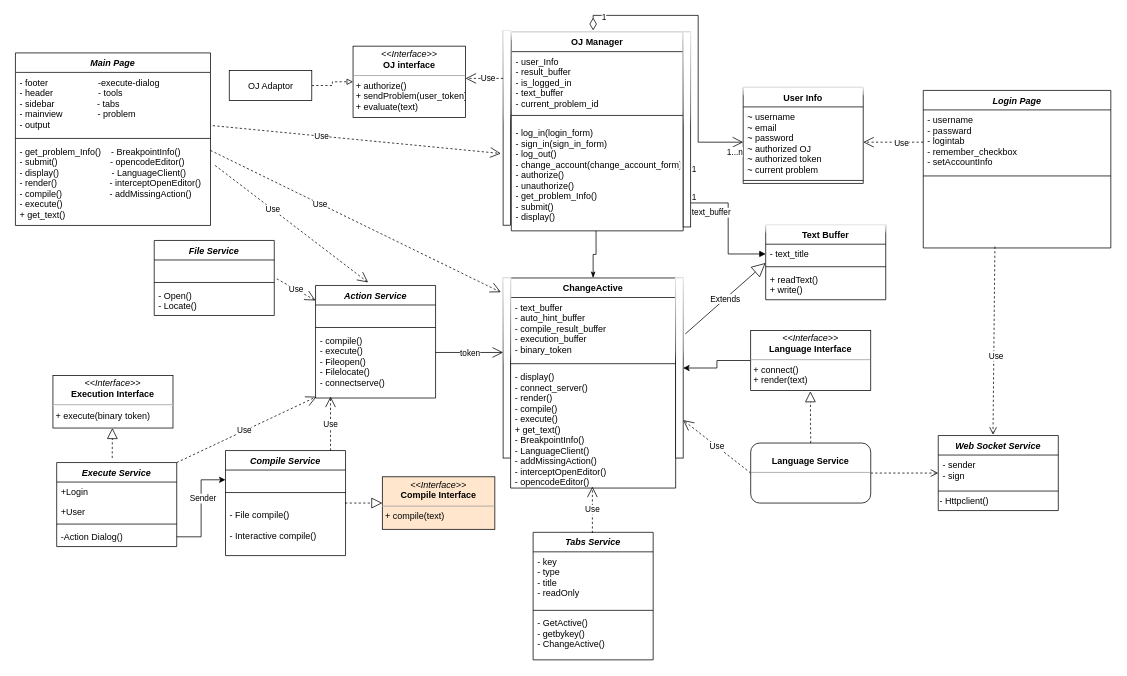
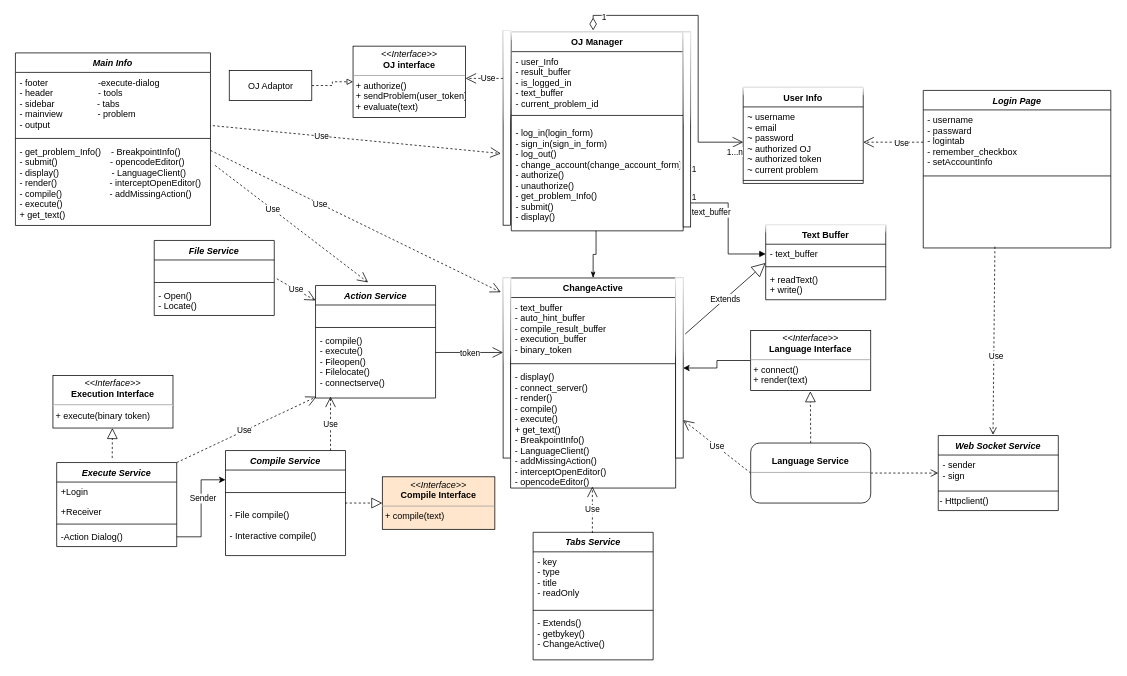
node "Main Page": label "Main Page" -> "Main Info"
node "- text_title": label "- text_title" -> "- text_buffer"
node "+User": label "+User" -> "+Receiver"
node "- GetActive() - getbykey() - ChangeActive()": label "- GetActive() - getbykey() - ChangeActive()" -> "- Extends() - getbykey() - ChangeActive()"
